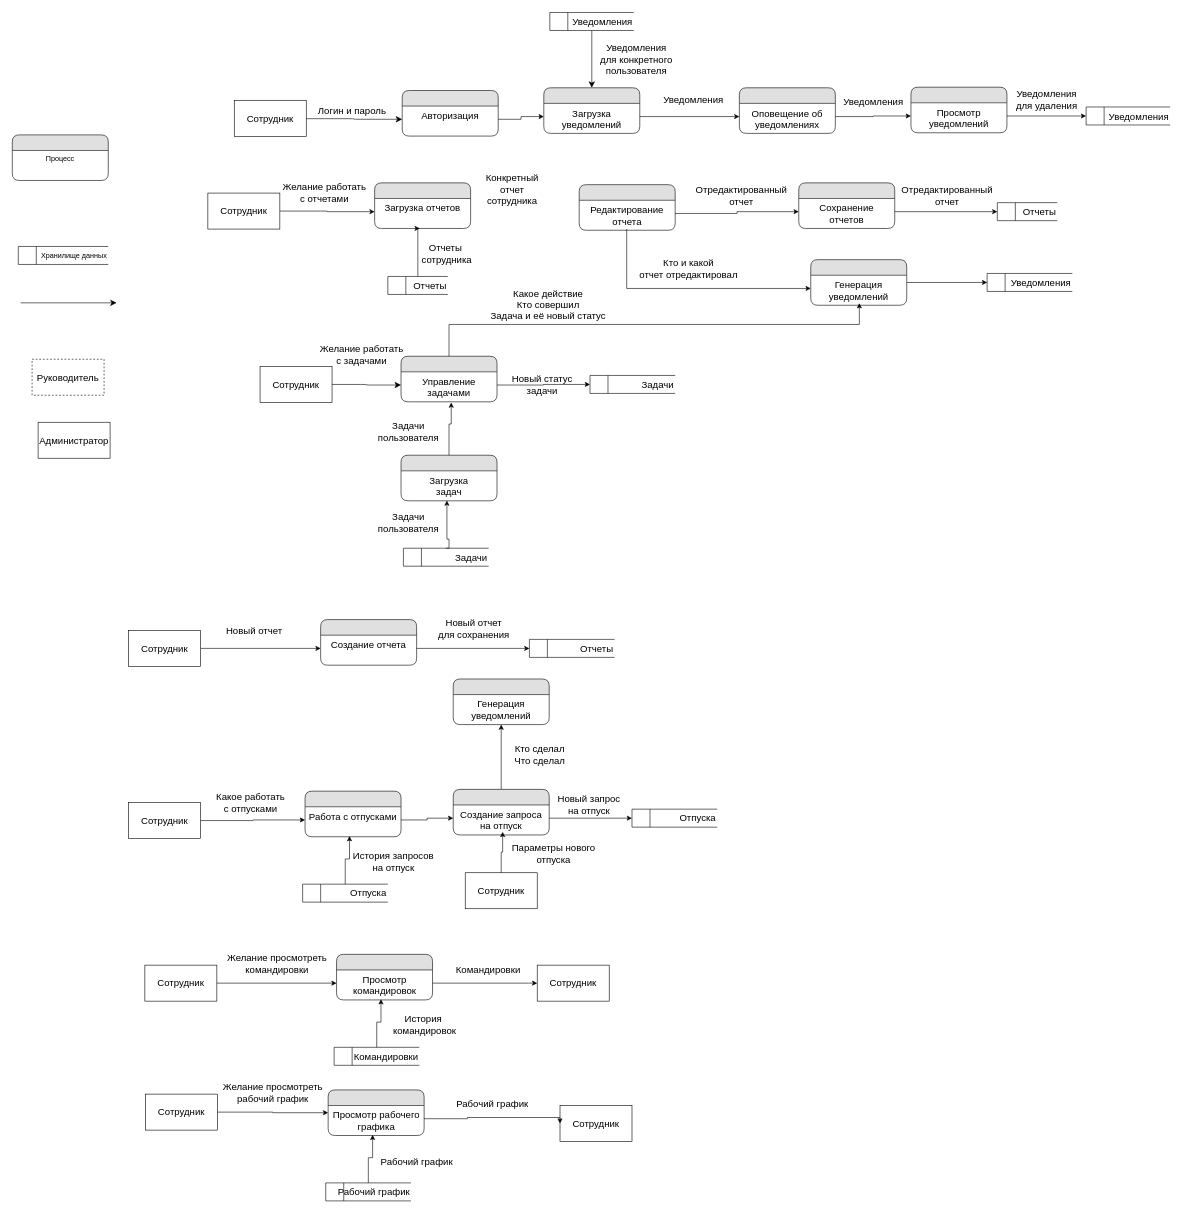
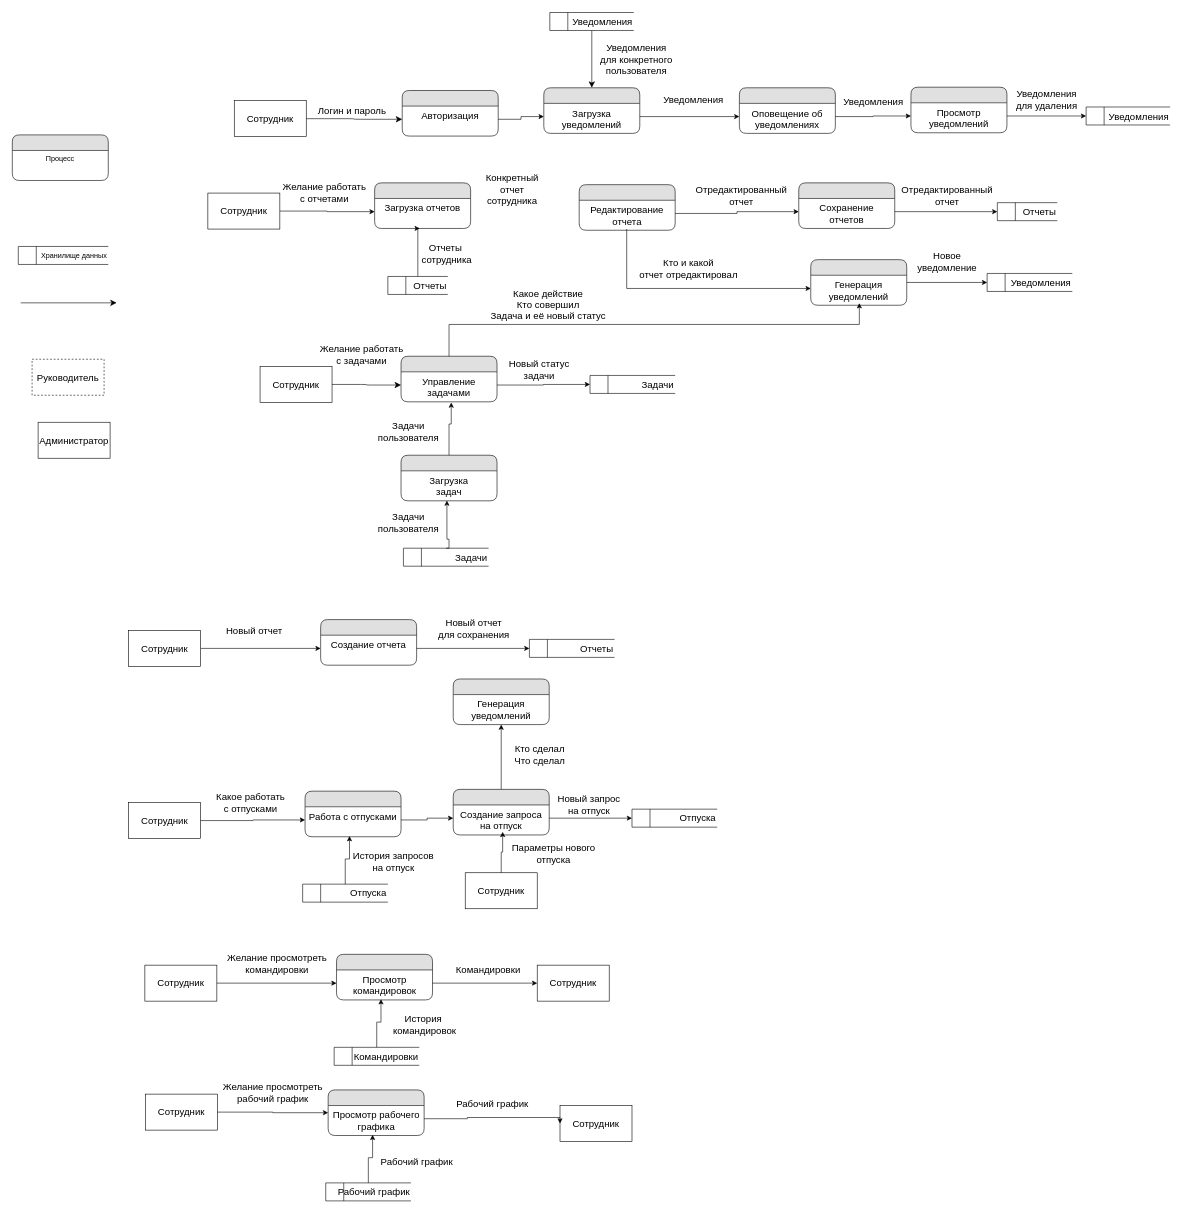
node "Новое уведомление": added
node "Новый статус задачи": moved (542, 384) -> (539, 369)
